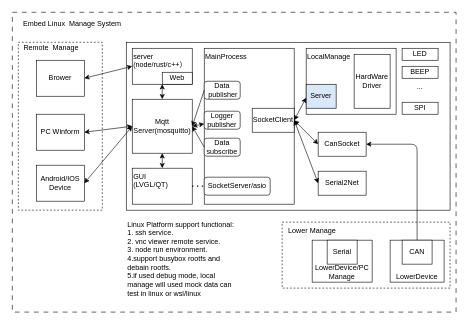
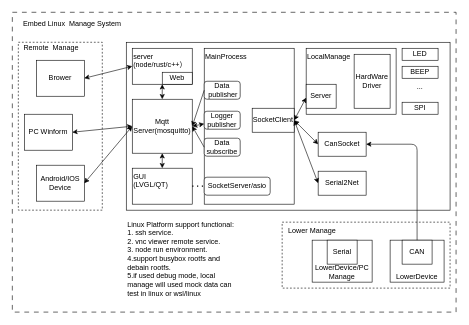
node "Server": fillcolor #dae8fc -> #ffffff
node "PC Winform": moved (60, 132) -> (48, 132)
